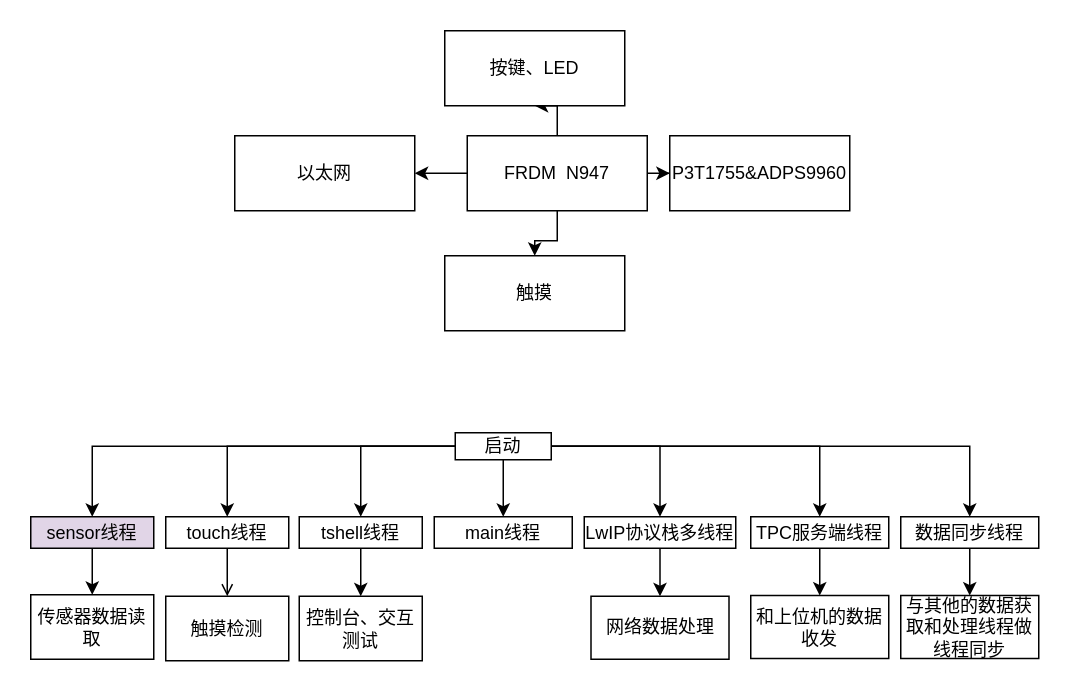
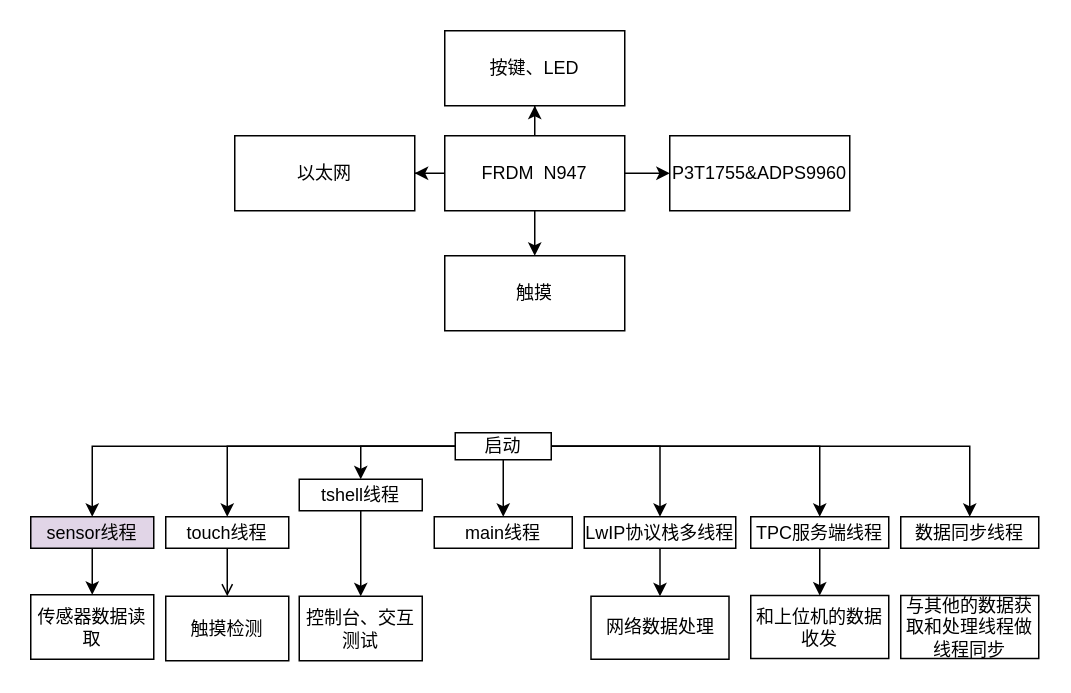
node "FRDM N947": moved (557, 173) -> (535, 173)
node "tshell线程": moved (361, 533) -> (361, 495)
edge "数据同步线程" -> "与其他的数据获取和处理线程做线程同步": removed
